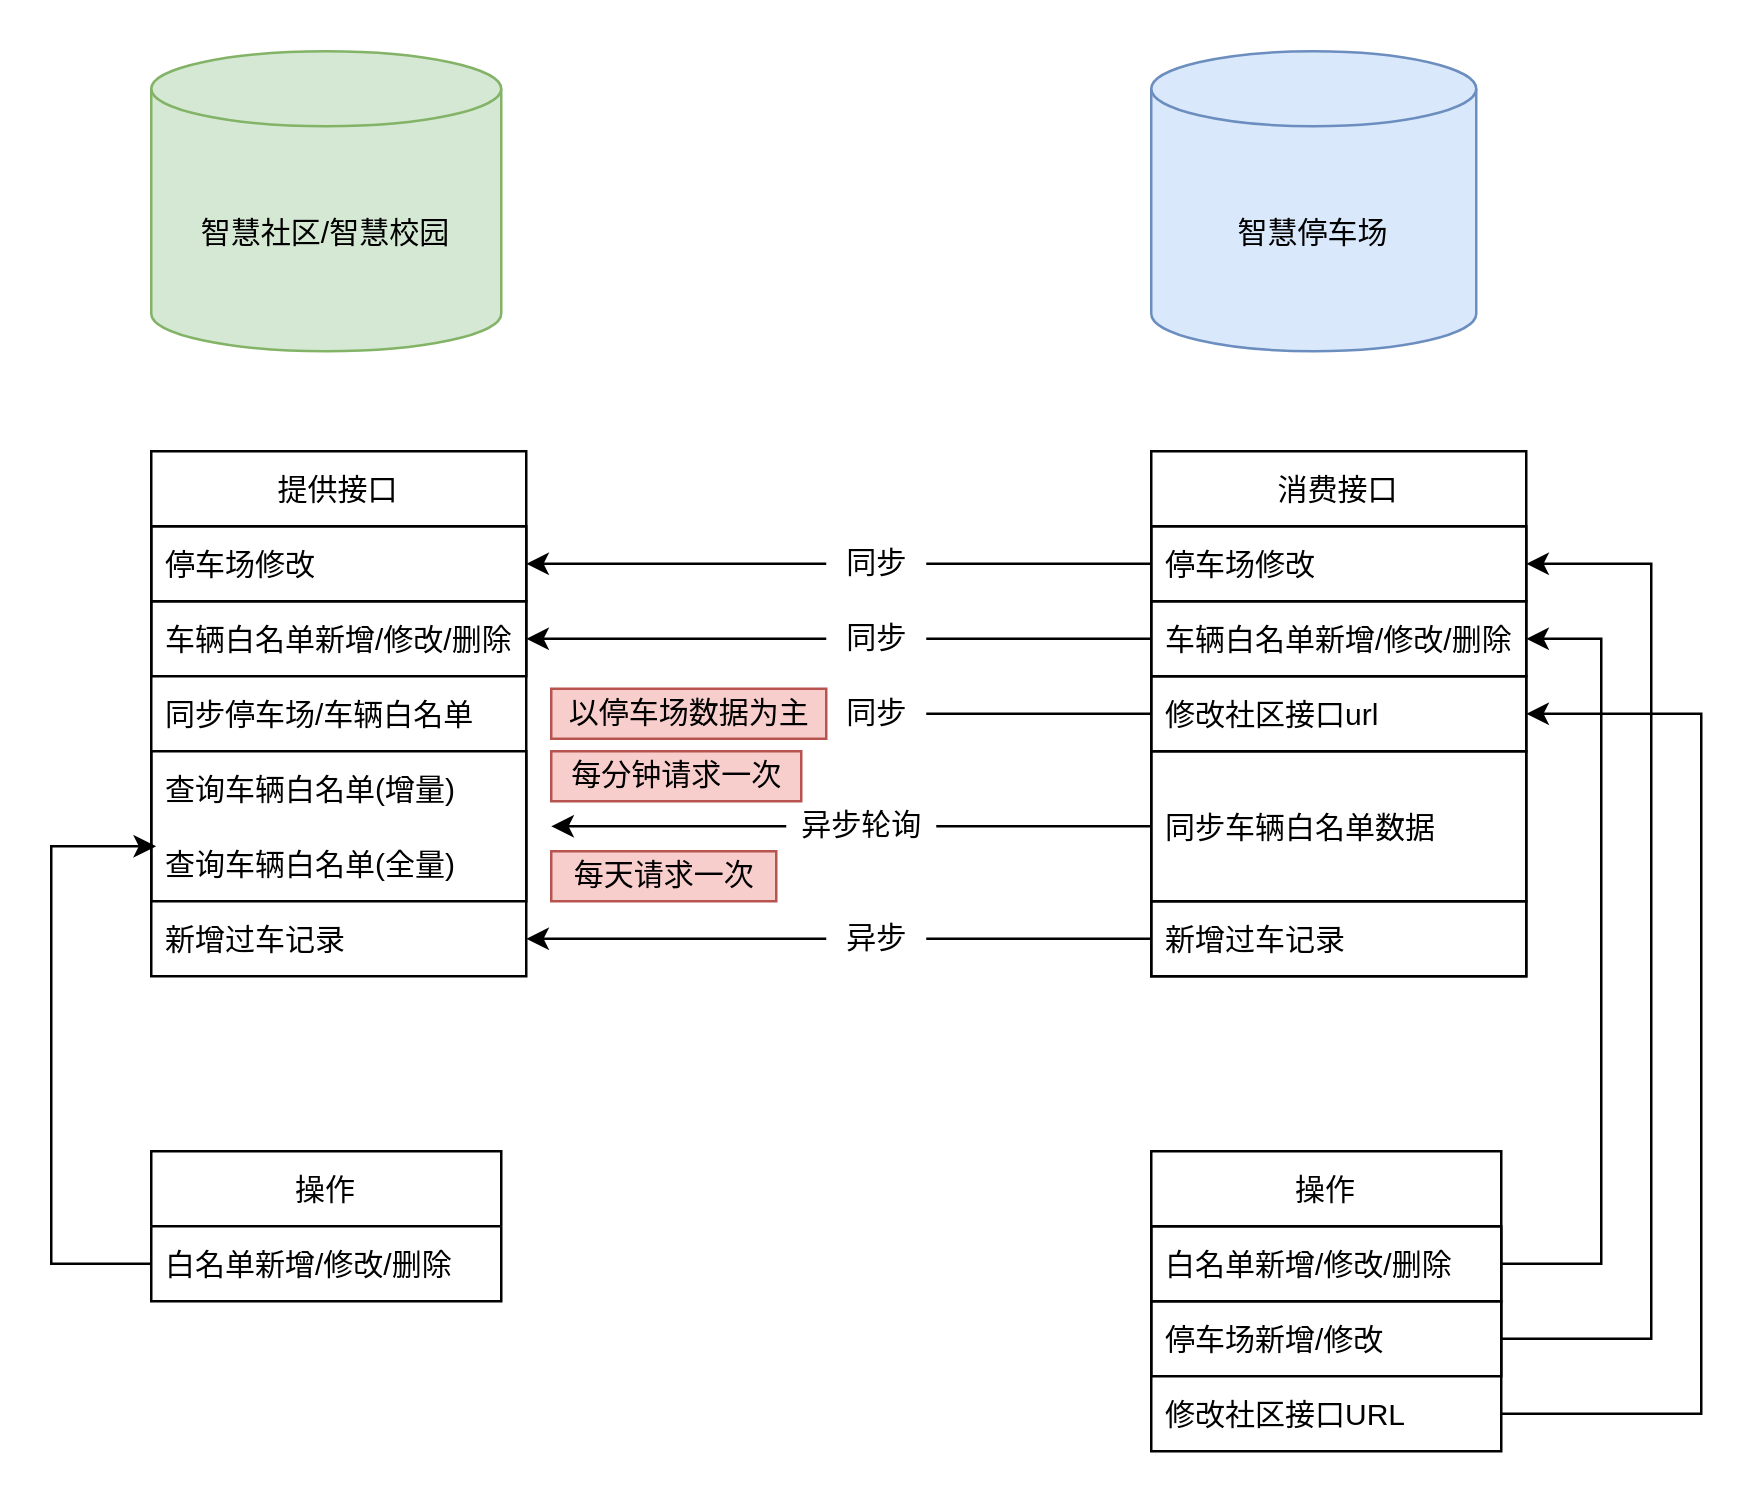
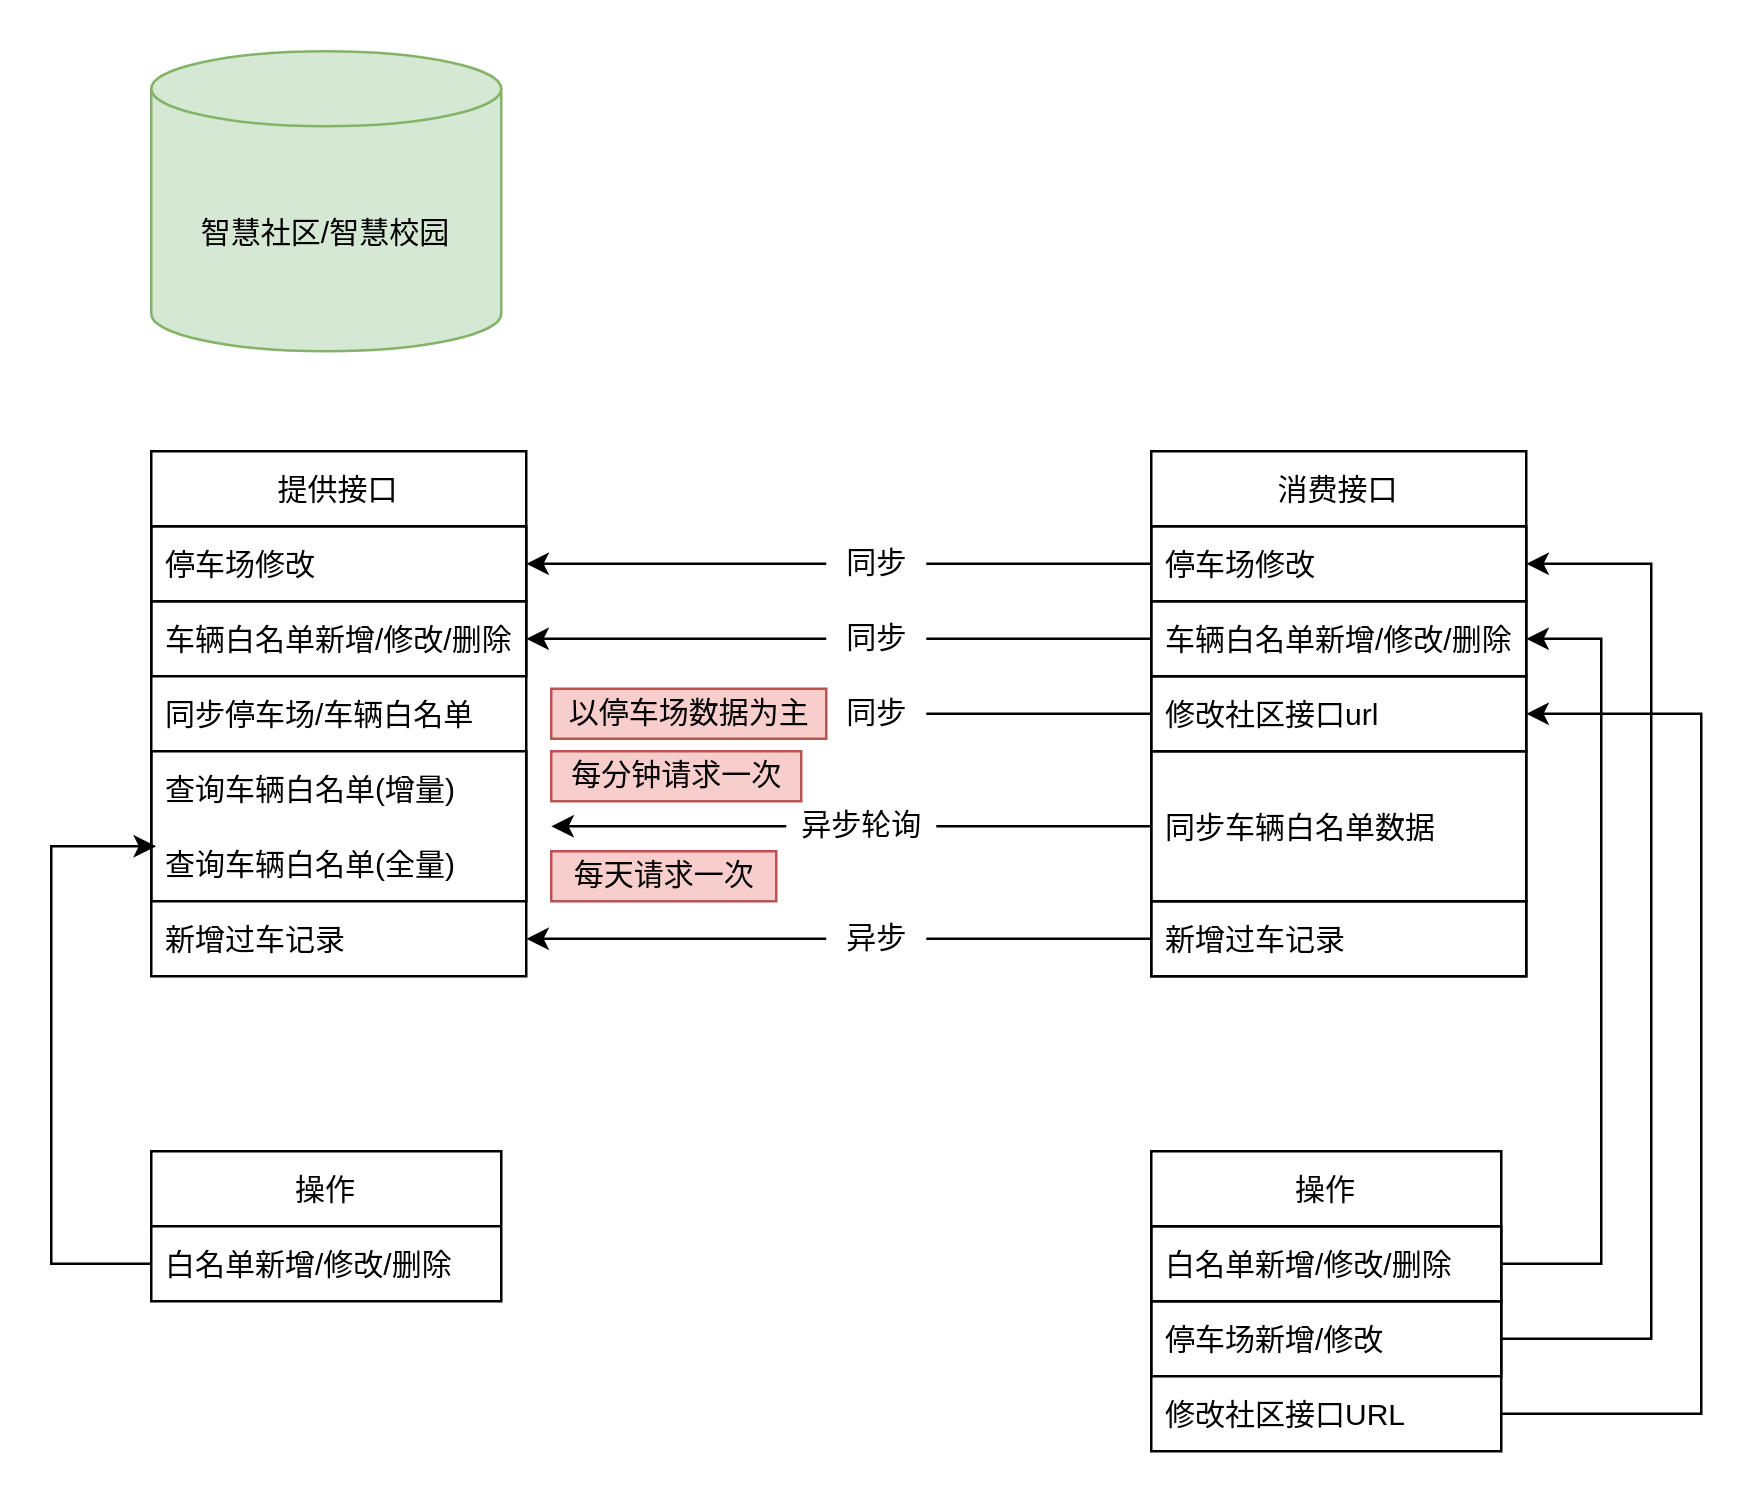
node "智慧停车场": removed
